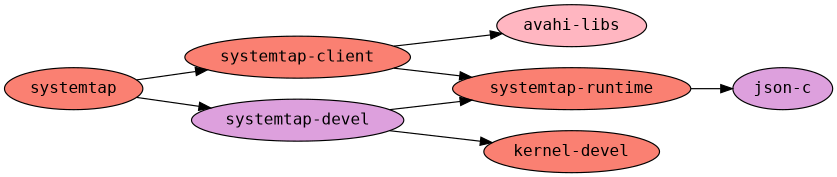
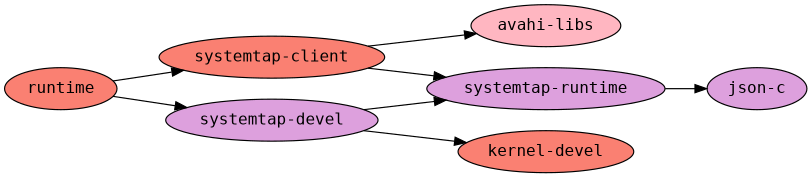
node "systemtap": label "systemtap" -> "runtime"
node "systemtap-runtime": fillcolor salmon -> plum
